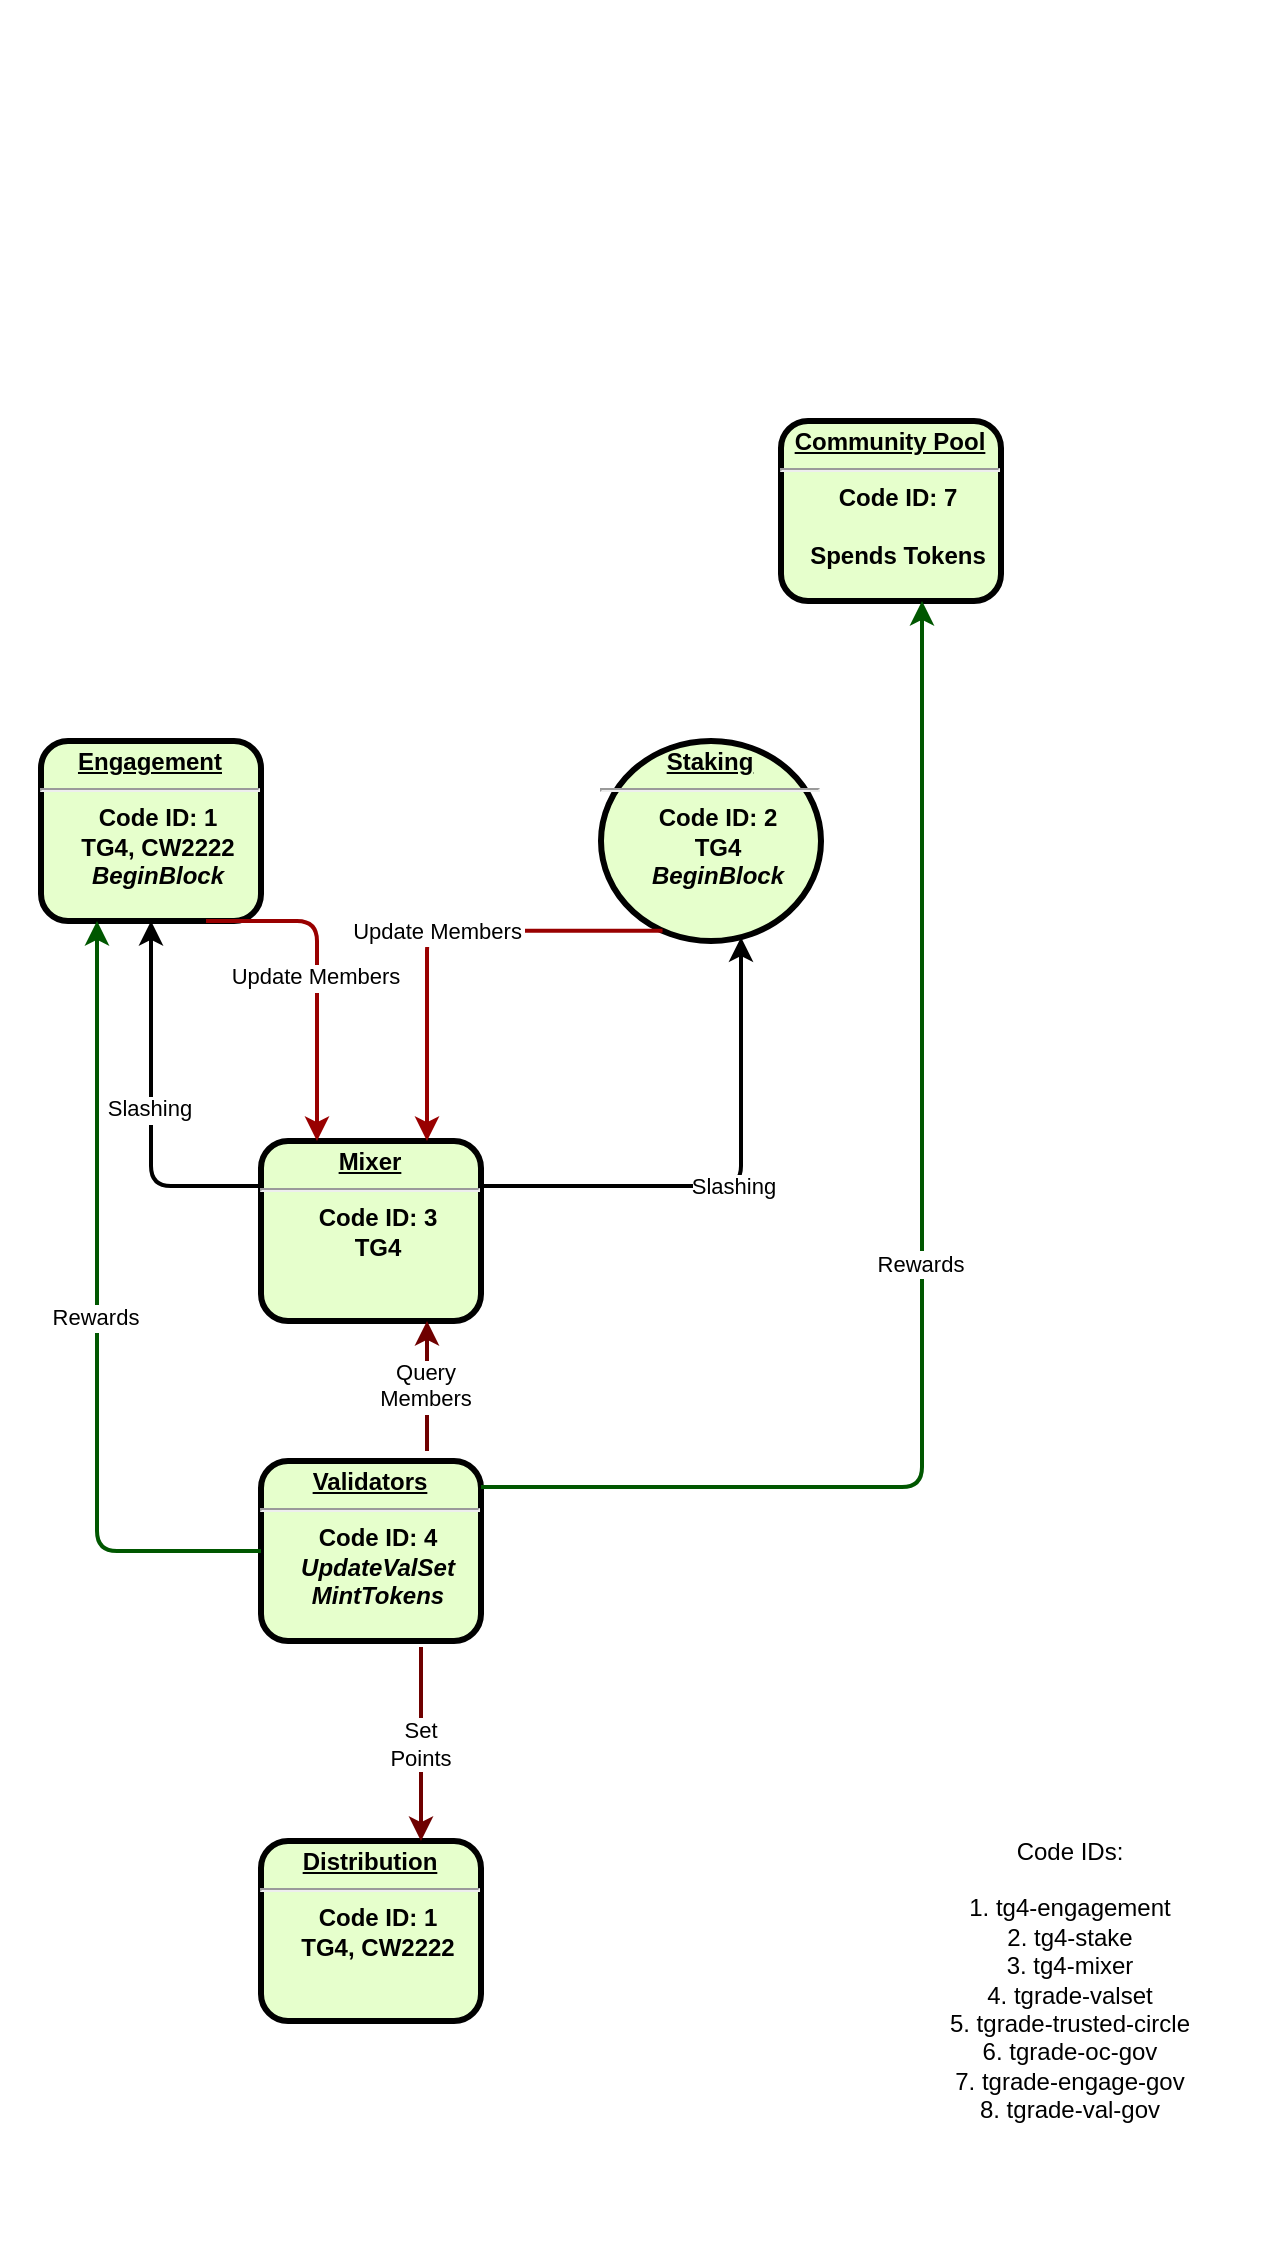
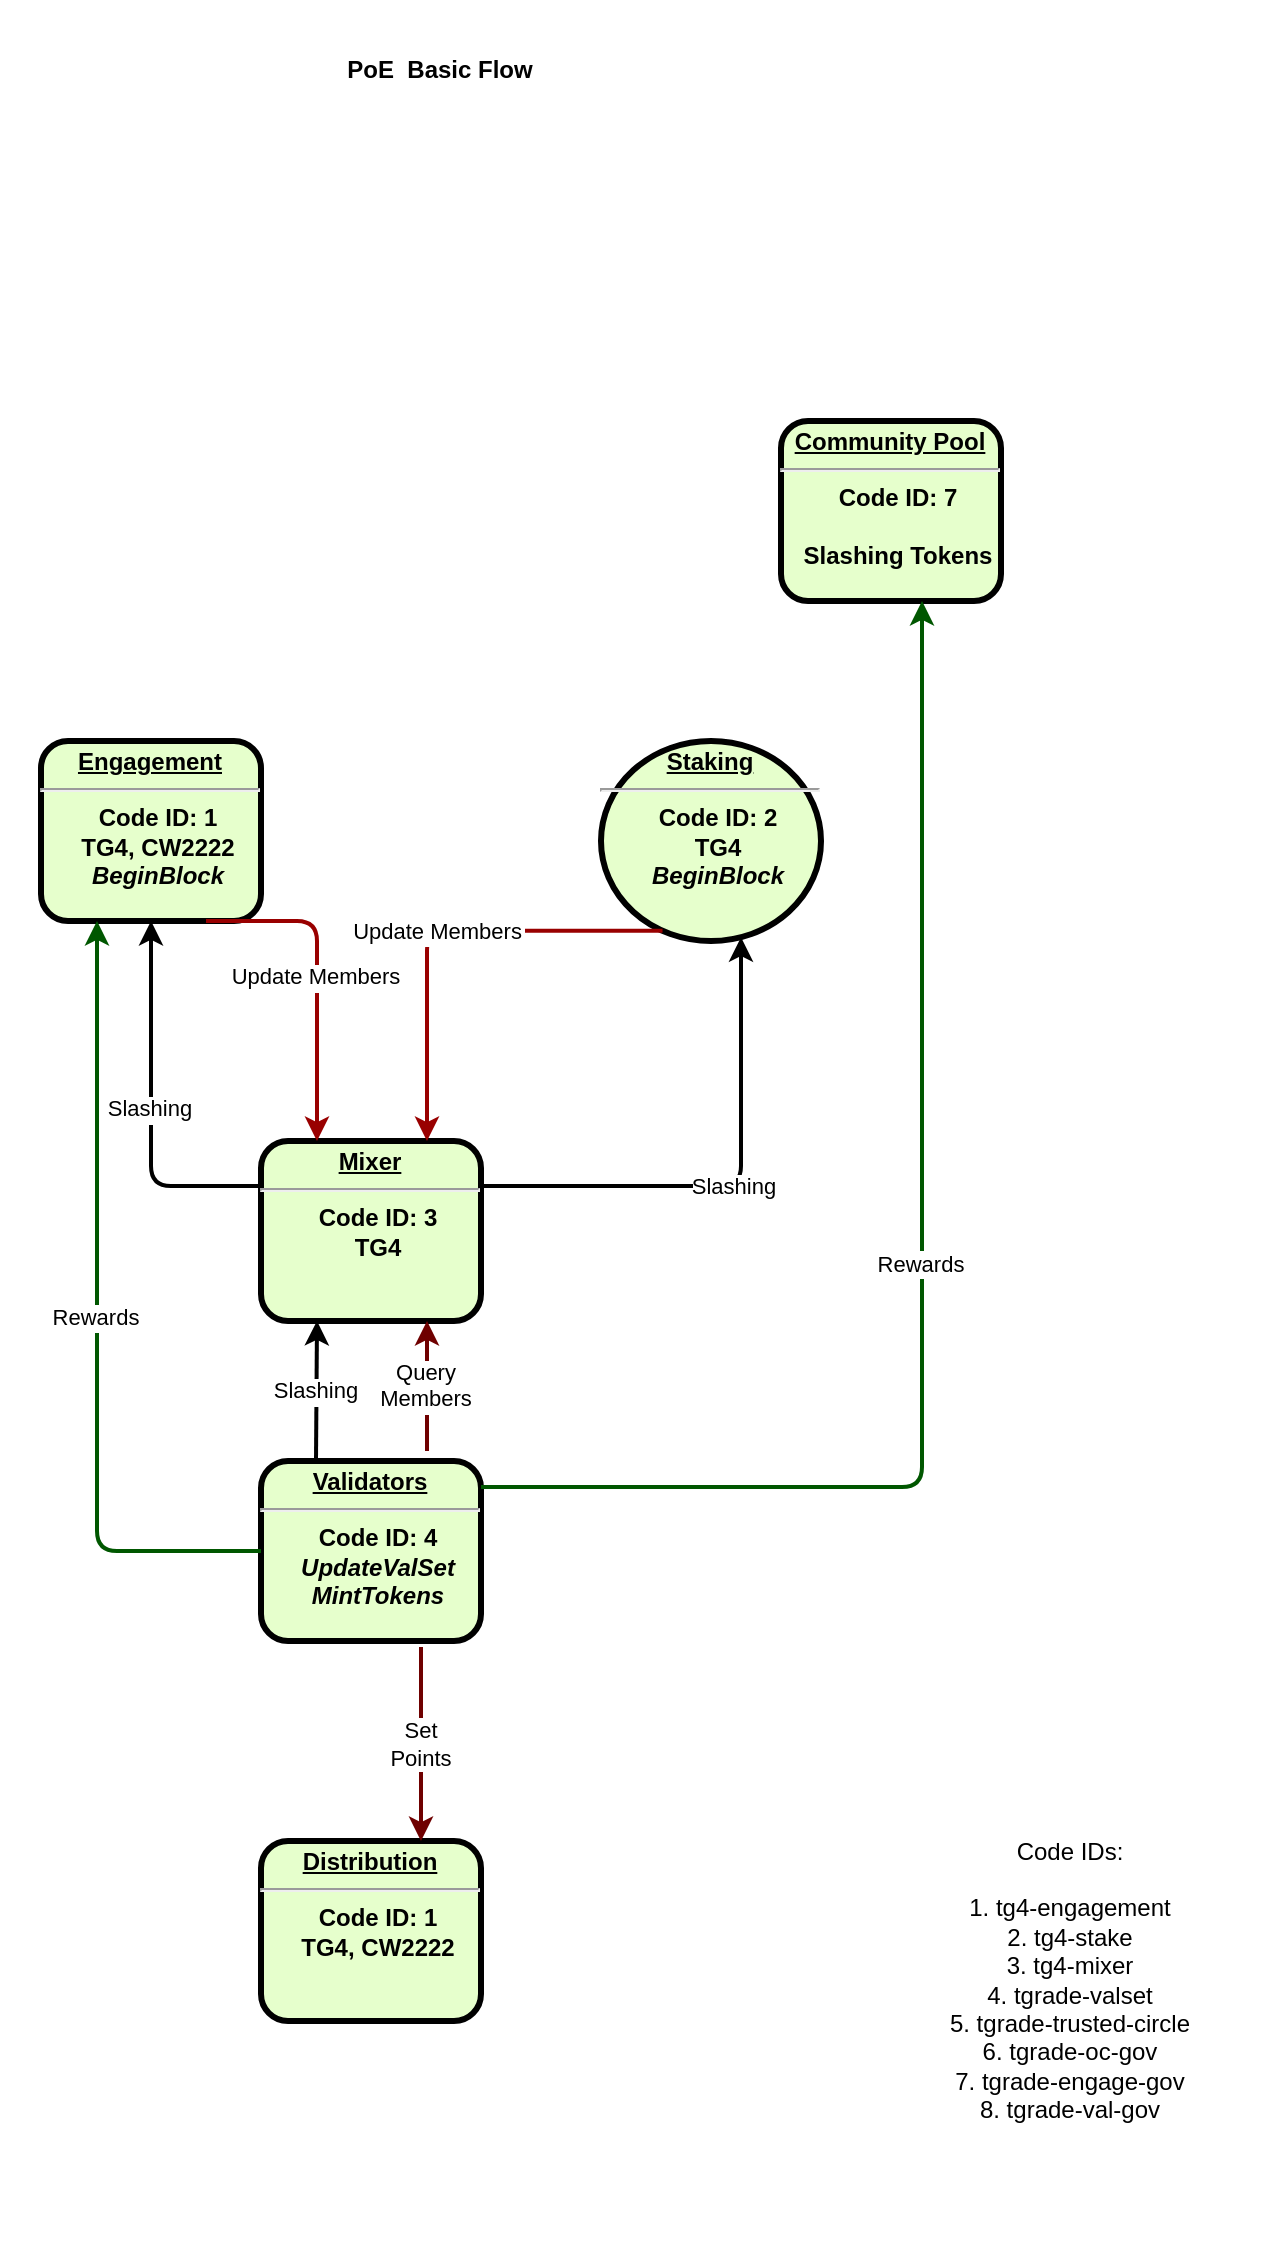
node "PoE Basic Flow": added
node "Community Pool Code ID: 7 Spends Tokens": label "Community Pool Code ID: 7 Spends Tokens" -> "Community Pool Code ID: 7 Slashing Tokens"
edge "Validators Code ID: 4 UpdateValSet MintTokens" -> "Mixer Code ID: 3 TG4": added, label "Slashing"
